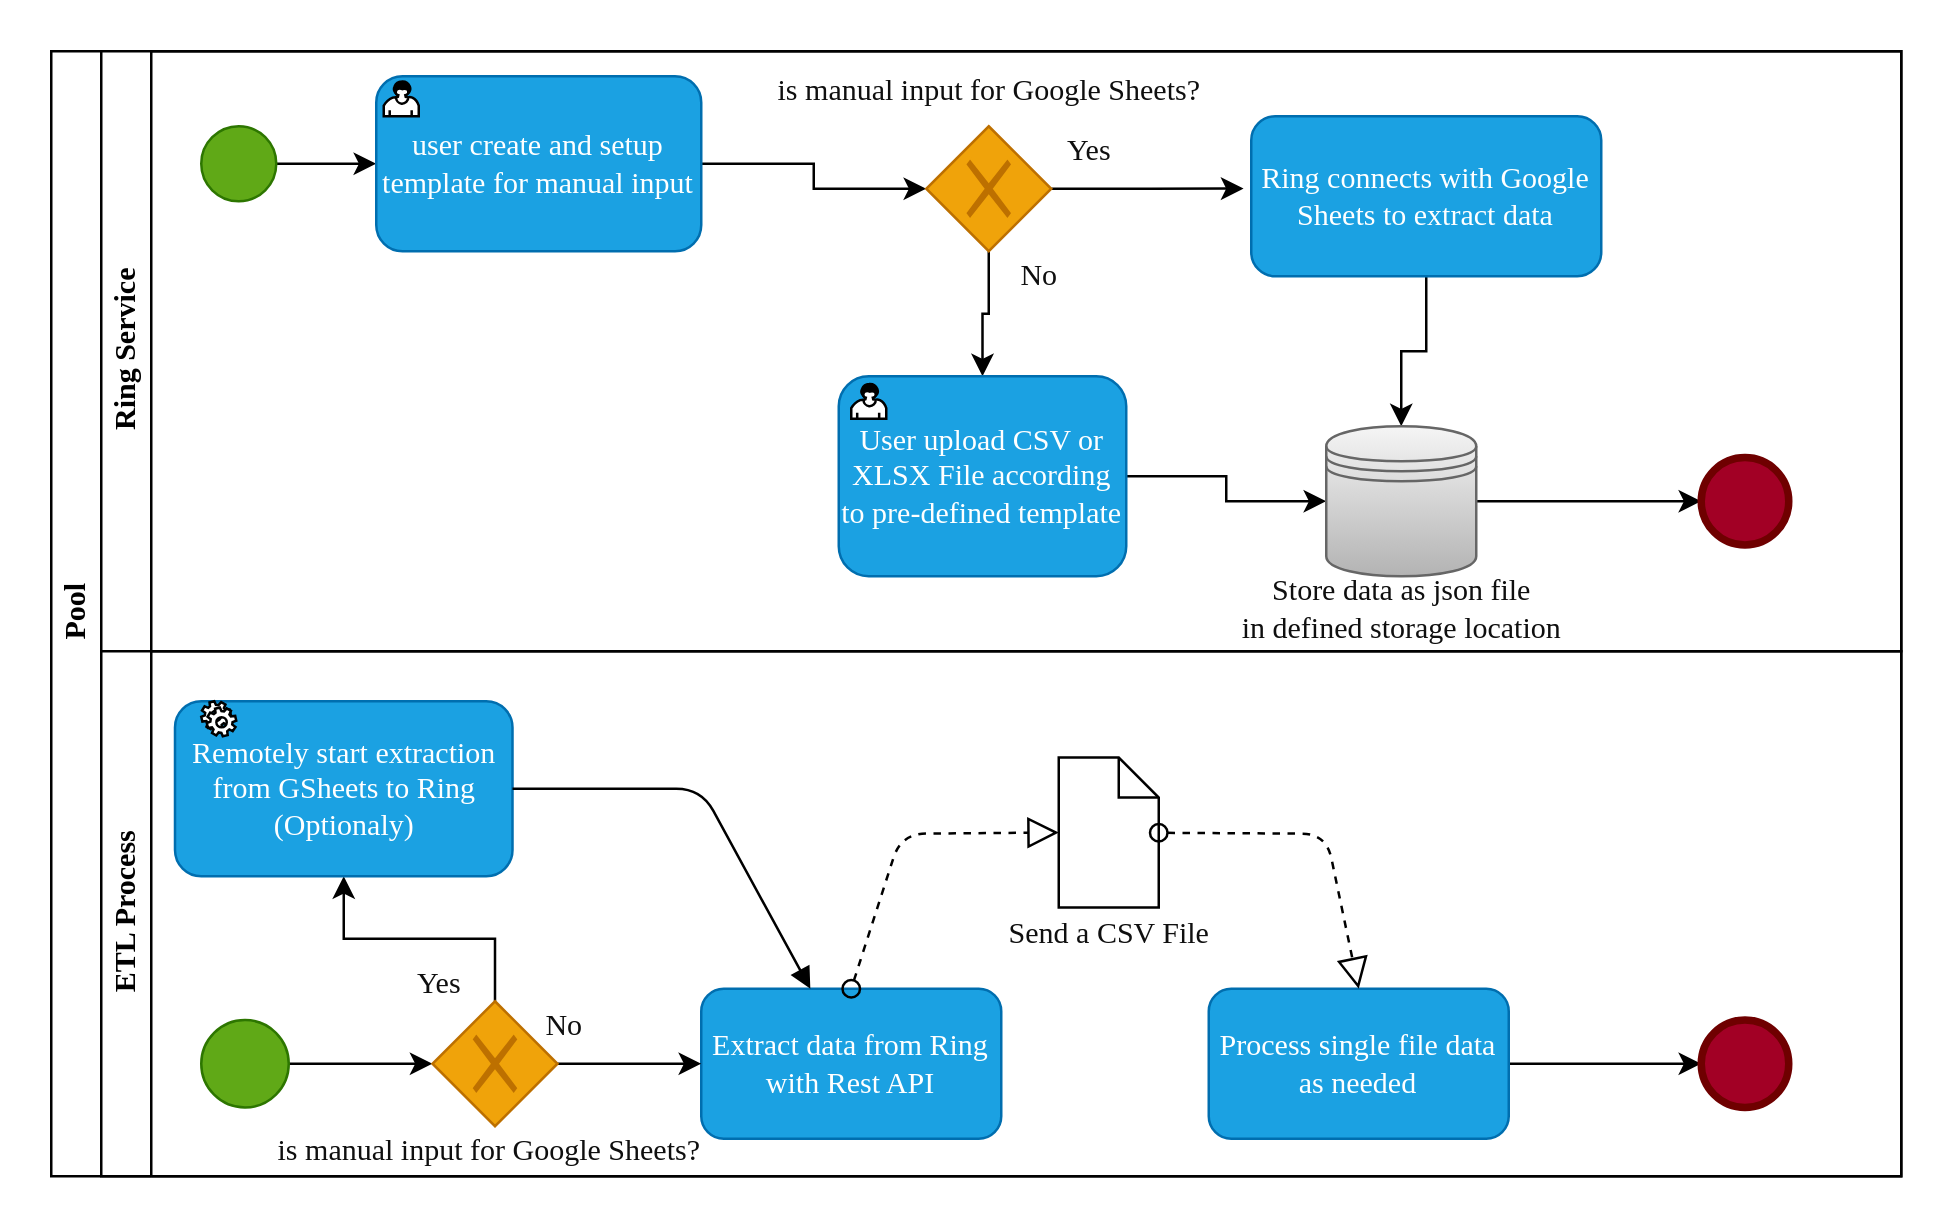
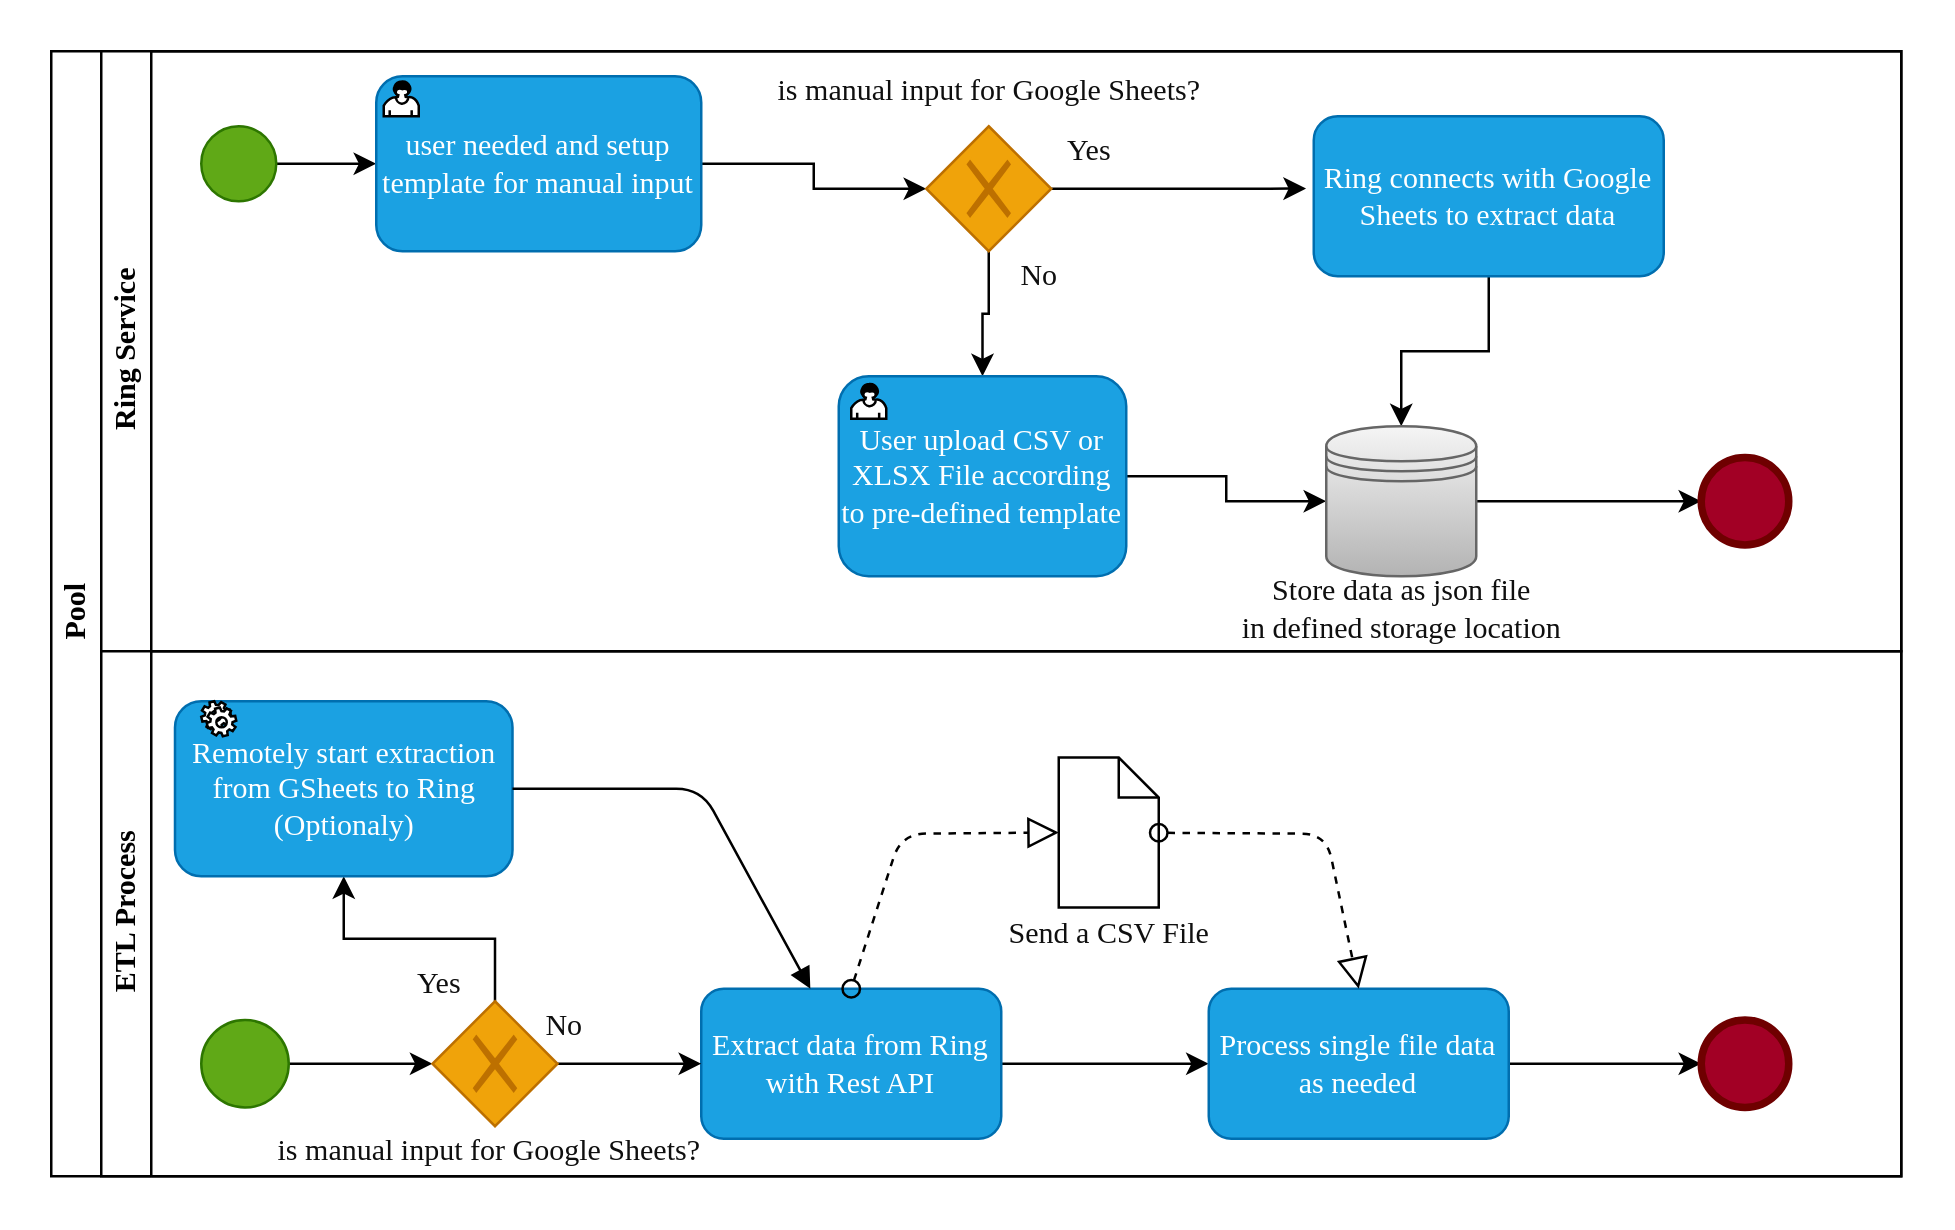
node "user create and setup template for manual input": label "user create and setup template for manual input" -> "user needed and setup template for manual input"
node "Ring connects with Google Sheets to extract data": moved (1426, 196) -> (1489, 196)
edge "Extract data from Ring with Rest API" -> "Process single file data as needed": added
